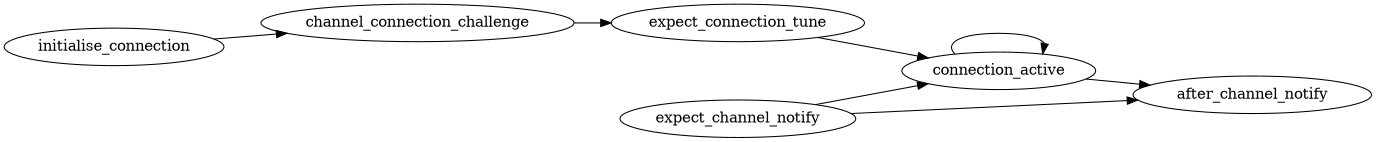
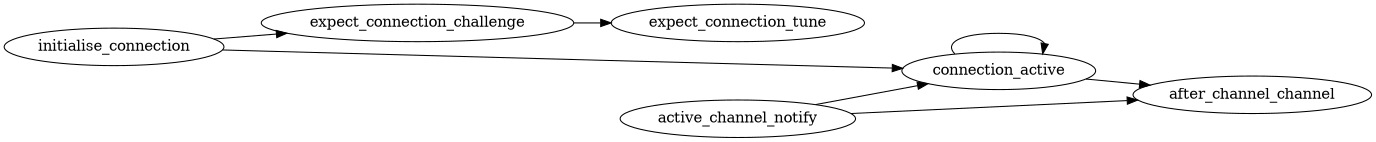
node "channel_connection_challenge": label "channel_connection_challenge" -> "expect_connection_challenge"
edge "expect_connection_tune" -> "connection_active": now "initialise_connection" -> "connection_active"
node "after_channel_notify": label "after_channel_notify" -> "after_channel_channel"
node "expect_channel_notify": label "expect_channel_notify" -> "active_channel_notify"
